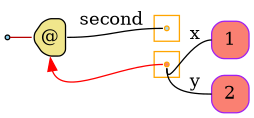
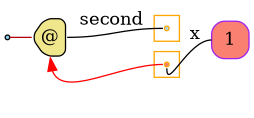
node "2": removed
